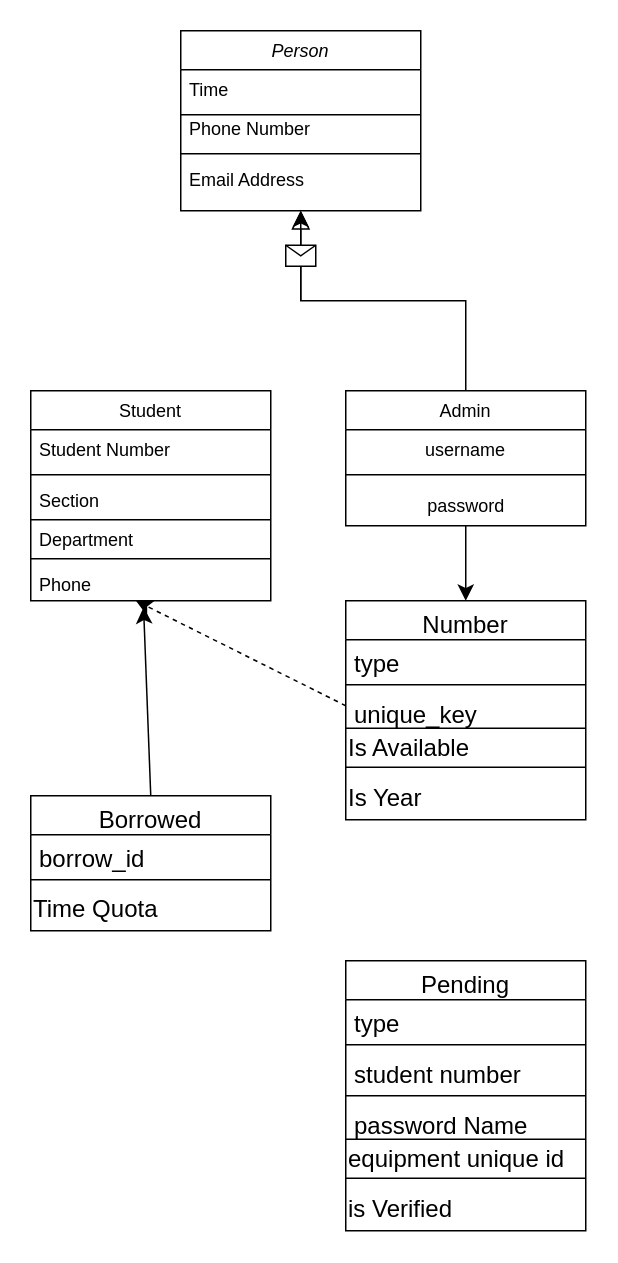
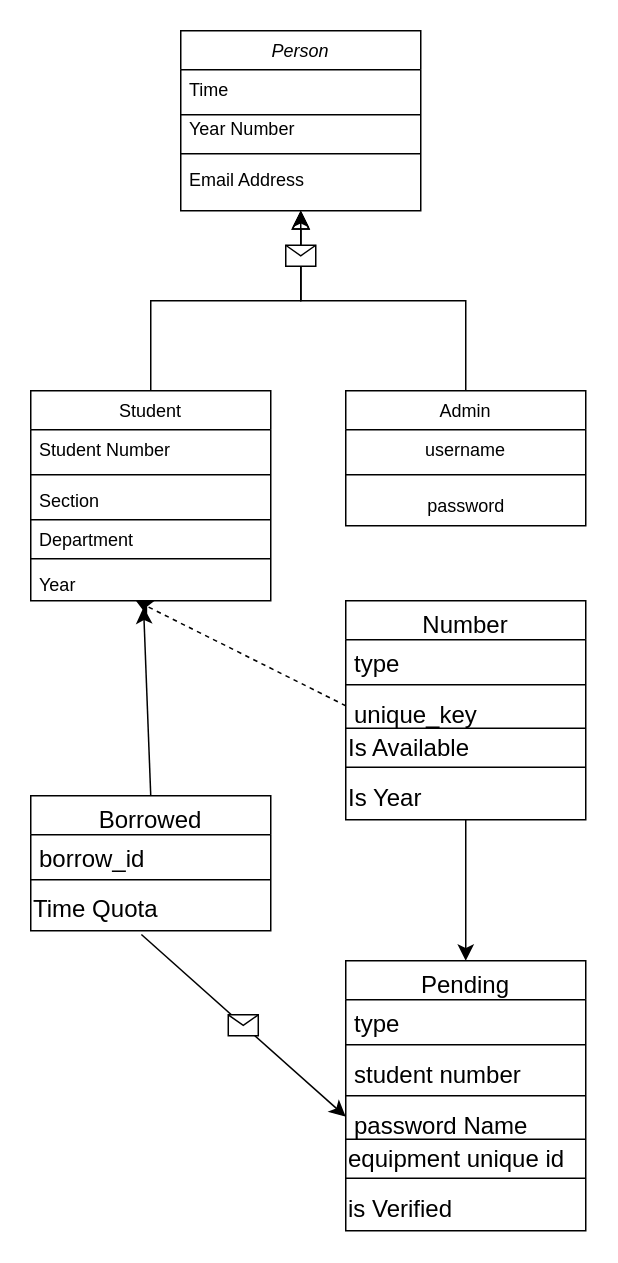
node "Phone Number": label "Phone Number" -> "Year Number"
edge "Student" -> "Person": added
edge "password" -> "Number": removed
node "Phone": label "Phone" -> "Year"
edge "Is Year" -> "Pending": added
edge "Time Quota" -> "password Name": added
